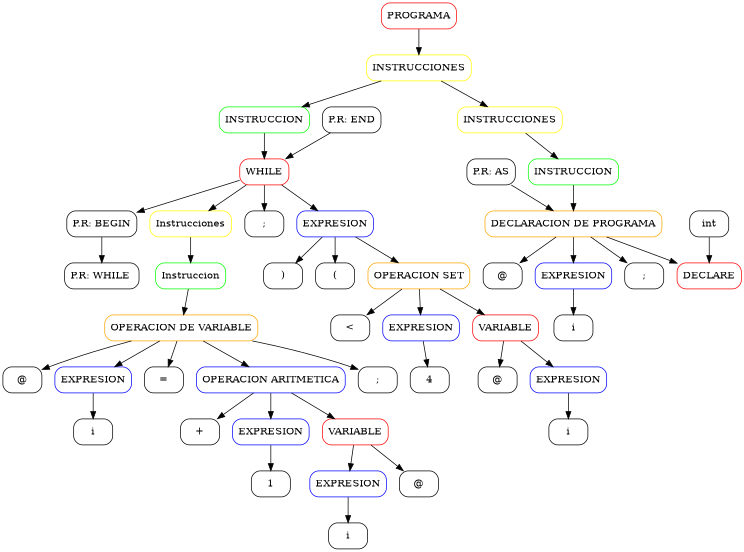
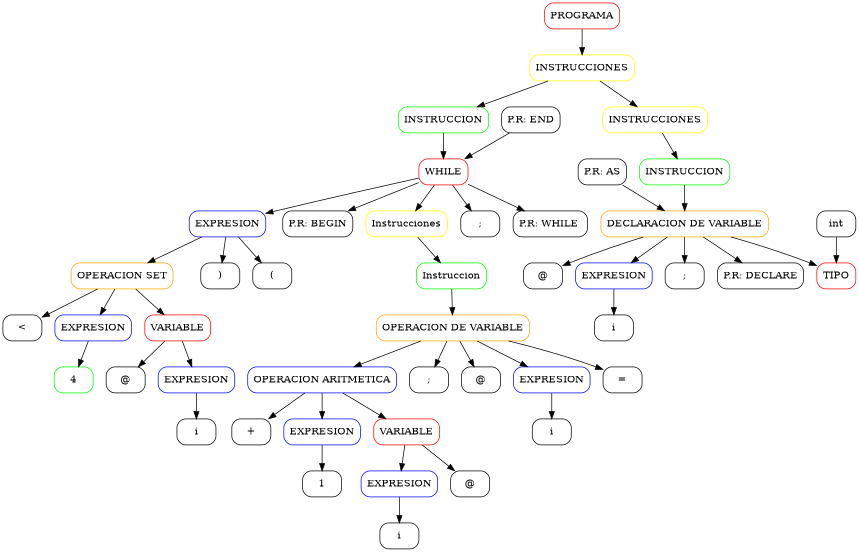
node "DECLARACION DE PROGRAMA": label "DECLARACION DE PROGRAMA" -> "DECLARACION DE VARIABLE"
edge "P.R: BEGIN" -> "P.R: WHILE": now "WHILE" -> "P.R: WHILE"
node "DECLARE": label "DECLARE" -> "TIPO"
node "P.R: DECLARE": added
node "4": color black -> green
